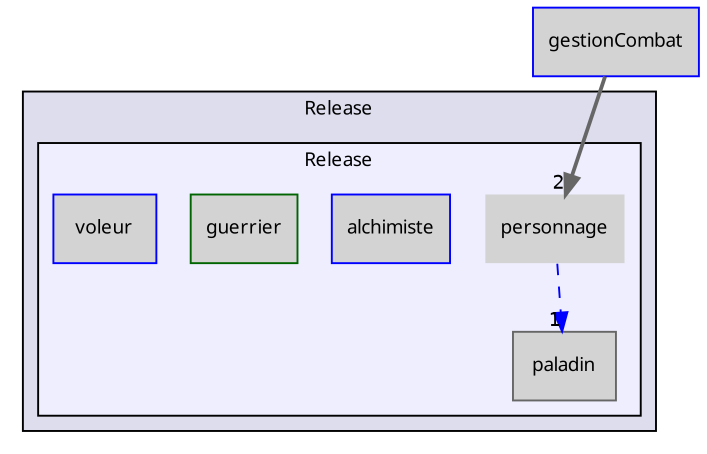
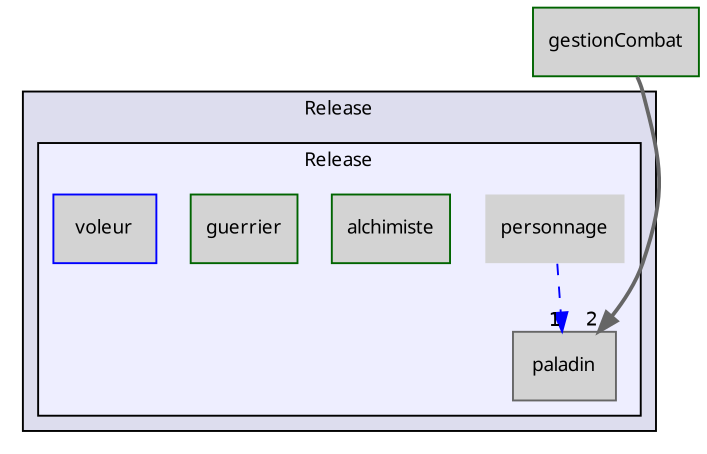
node "gestionCombat": color blue -> darkgreen
edge "gestionCombat" -> "personnage": now "gestionCombat" -> "paladin"
node "alchimiste": color blue -> darkgreen
